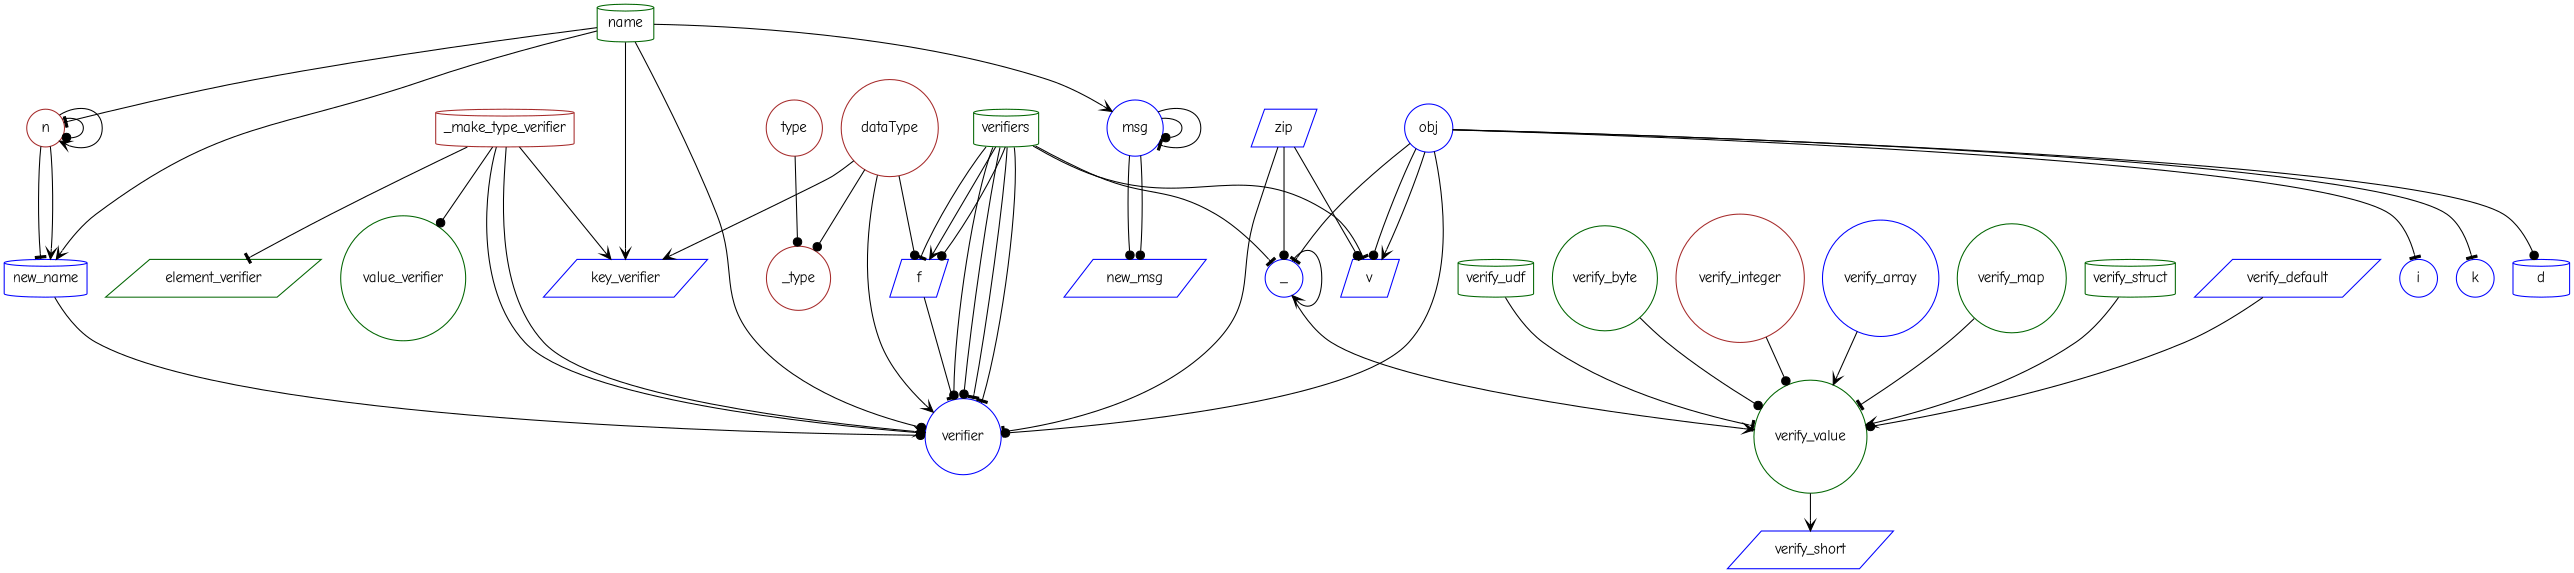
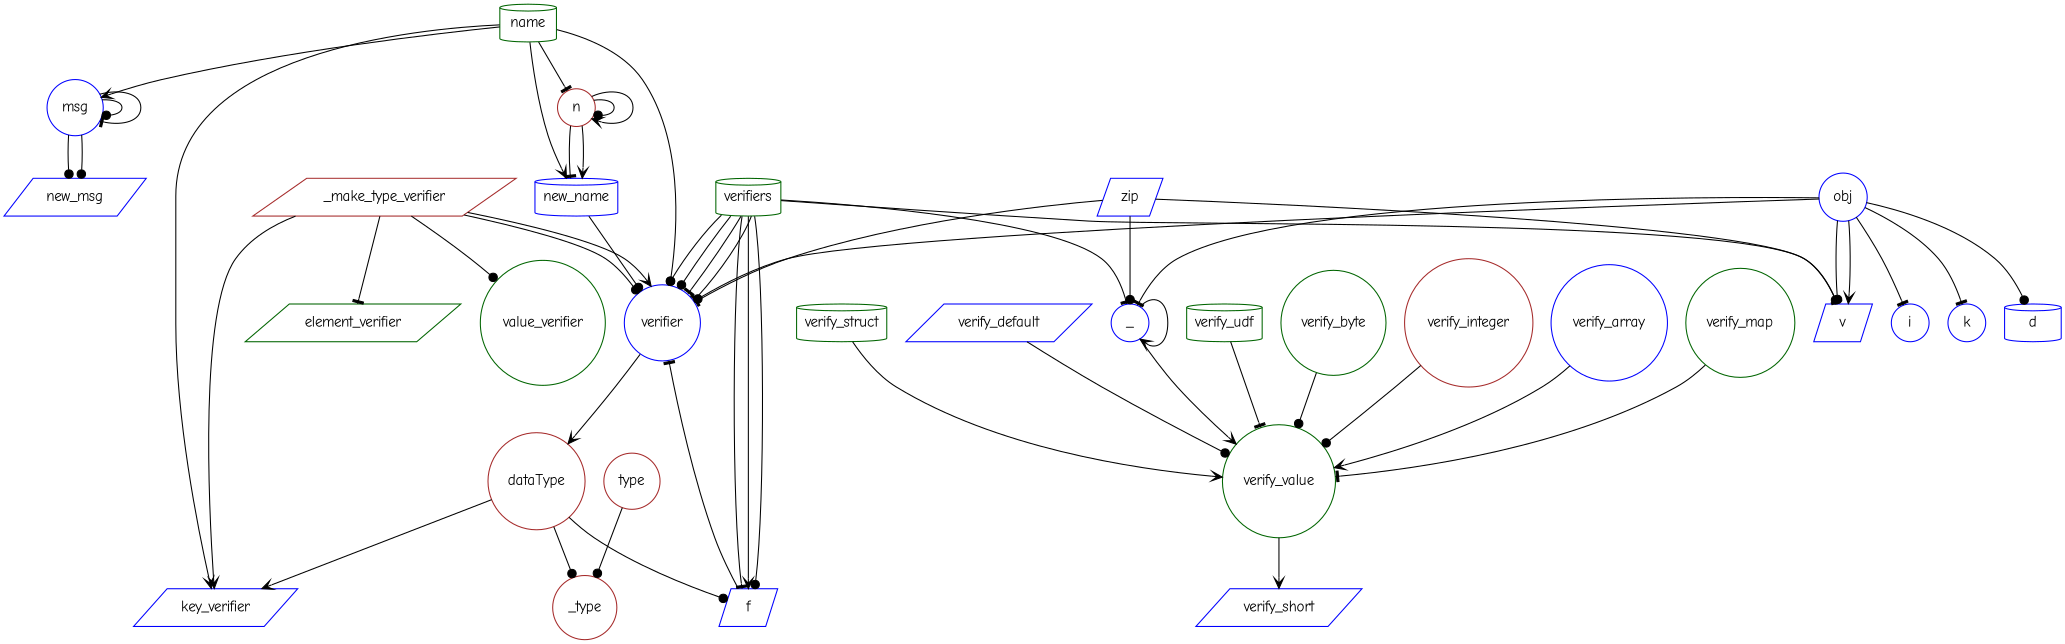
node "_make_type_verifier": shape cylinder -> parallelogram
edge "dataType" -> "verifier": reversed
